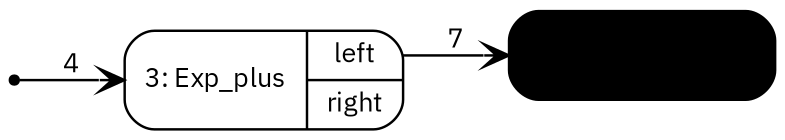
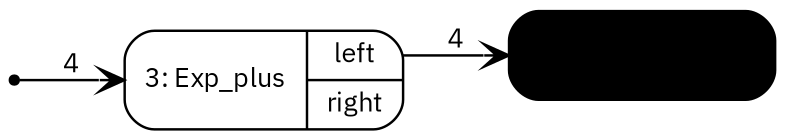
edge "3: Exp_plus" -> "6: Exp_num(2)": label "7" -> "4"
